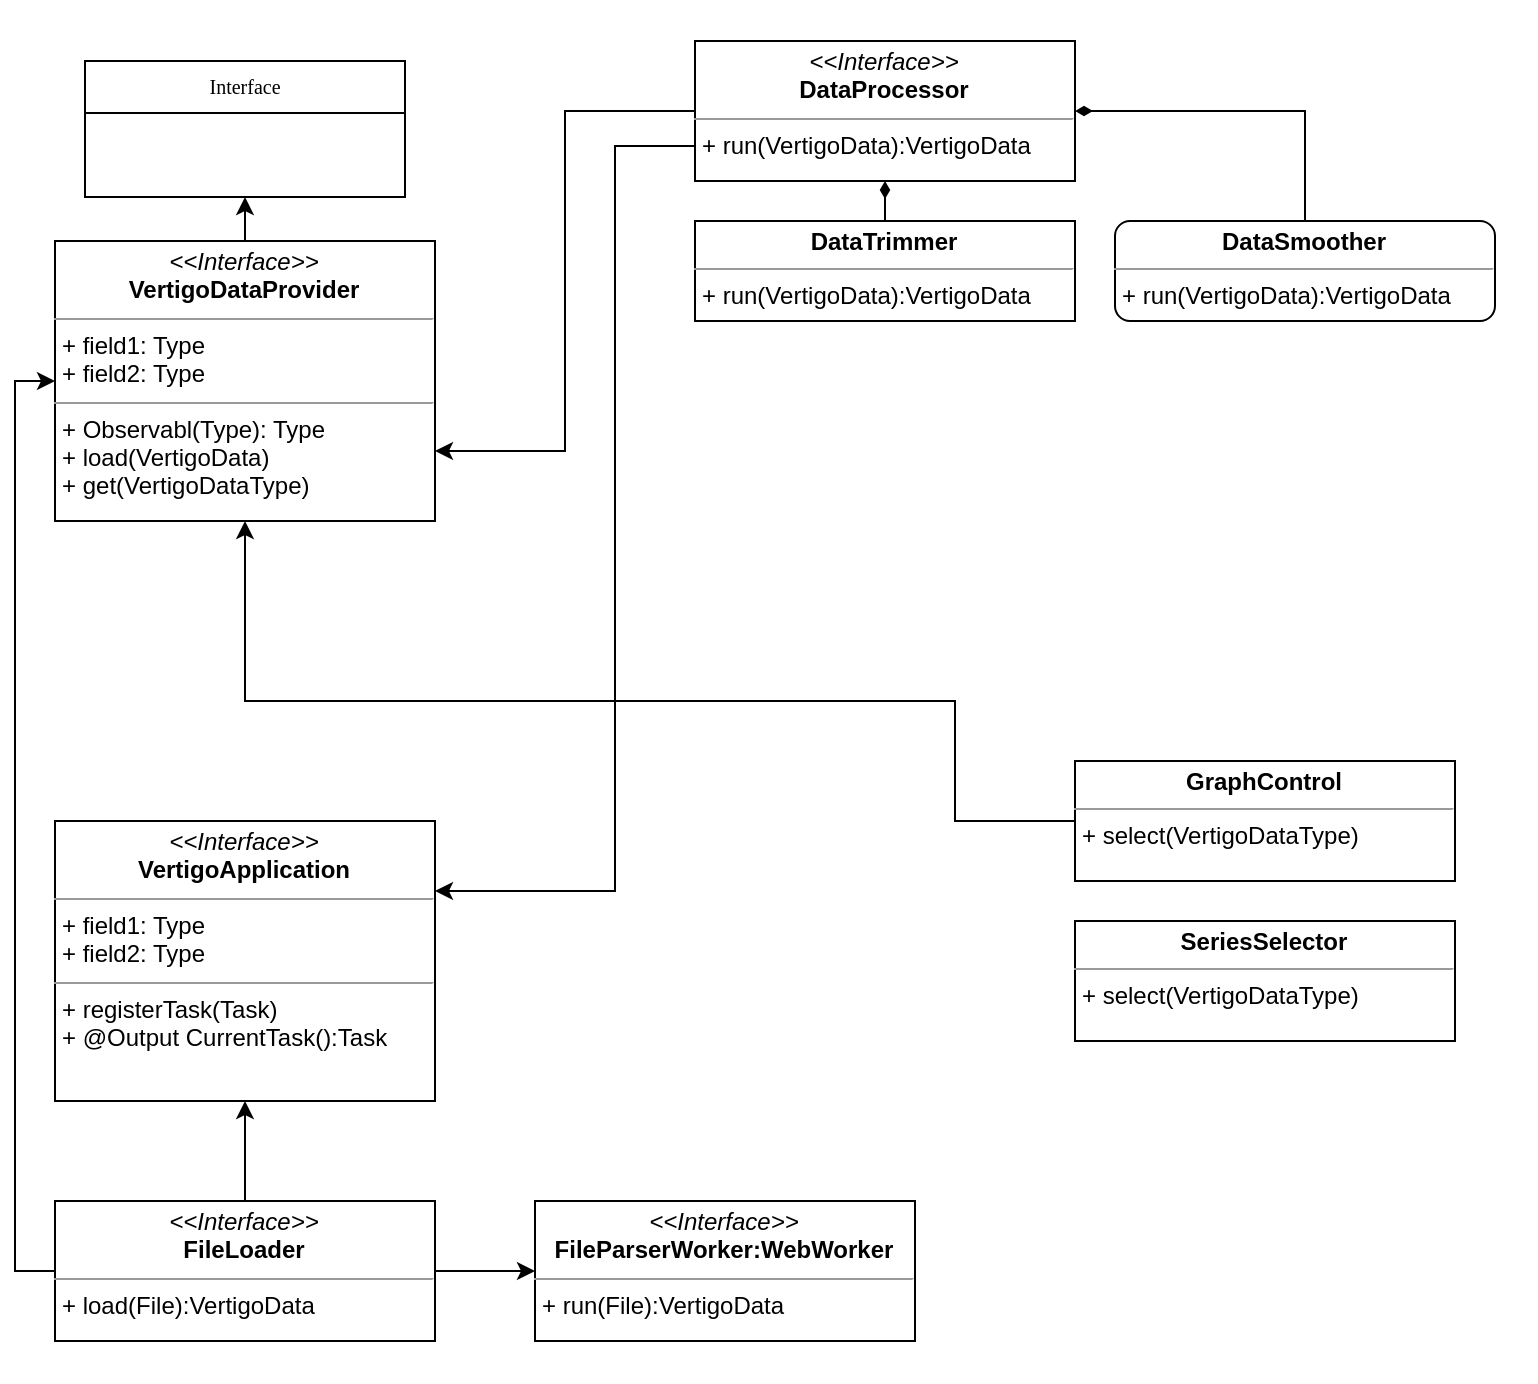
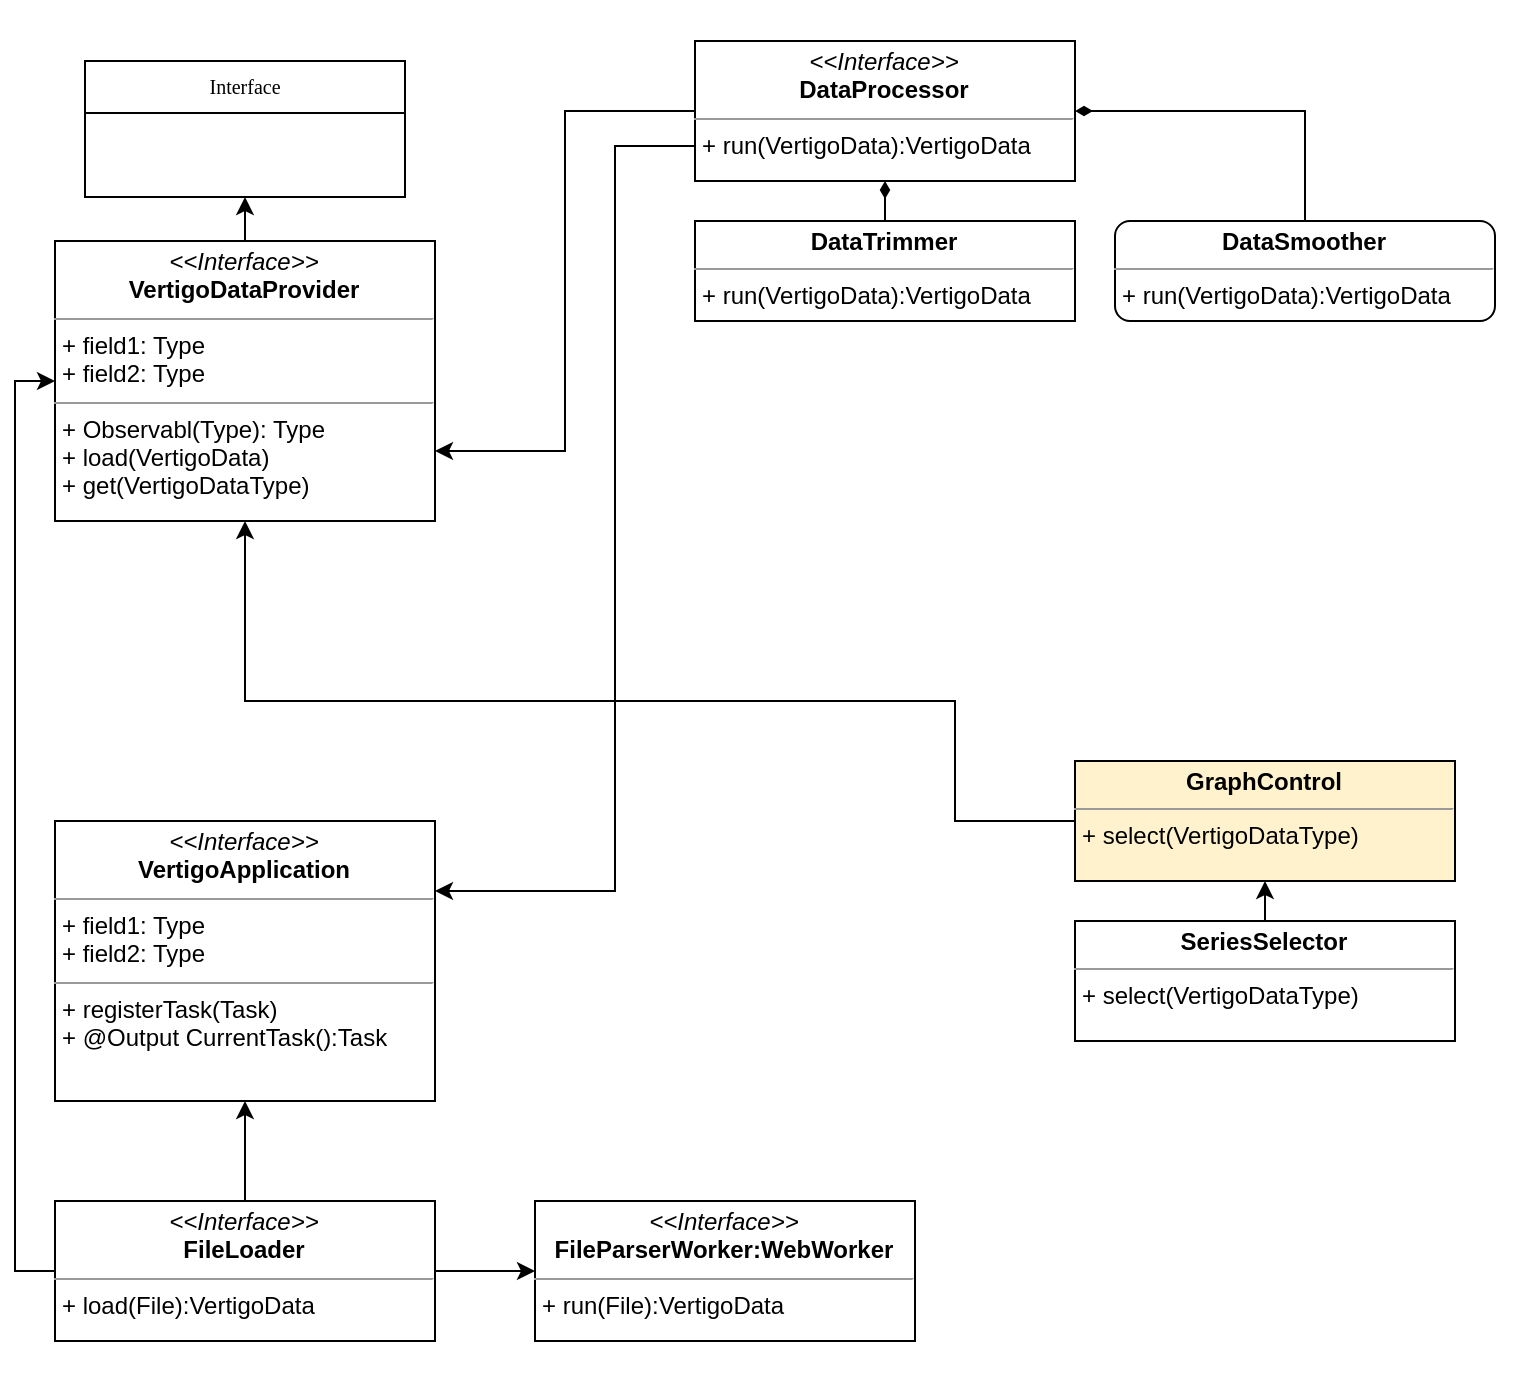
node "GraphControl + select(VertigoDataType)": fillcolor #ffffff -> #fff2cc
edge "SeriesSelector + select(VertigoDataType)" -> "GraphControl + select(VertigoDataType)": added
